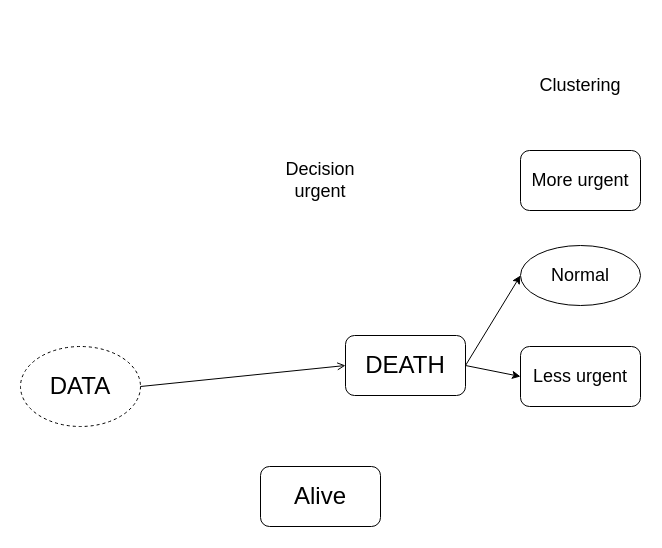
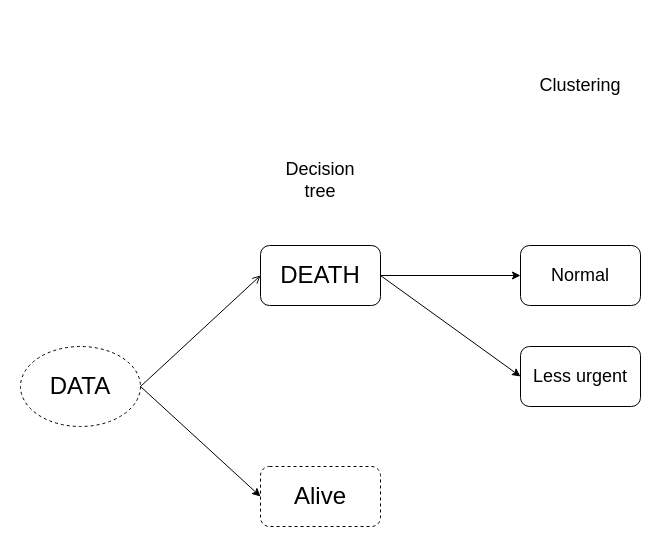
node "Decision urgent": label "Decision urgent" -> "Decision tree"
node "More urgent": removed
node "Normal": shape ellipse -> rounded rectangle
node "DEATH": moved (406, 366) -> (321, 276)
edge "DATA" -> "Alive": added
node "Alive": style solid -> dashed
